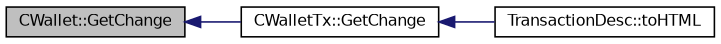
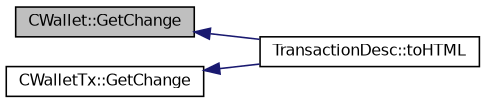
edge "CWalletTx::GetChange" -> "CWallet::GetChange": now "TransactionDesc::toHTML" -> "CWallet::GetChange"
